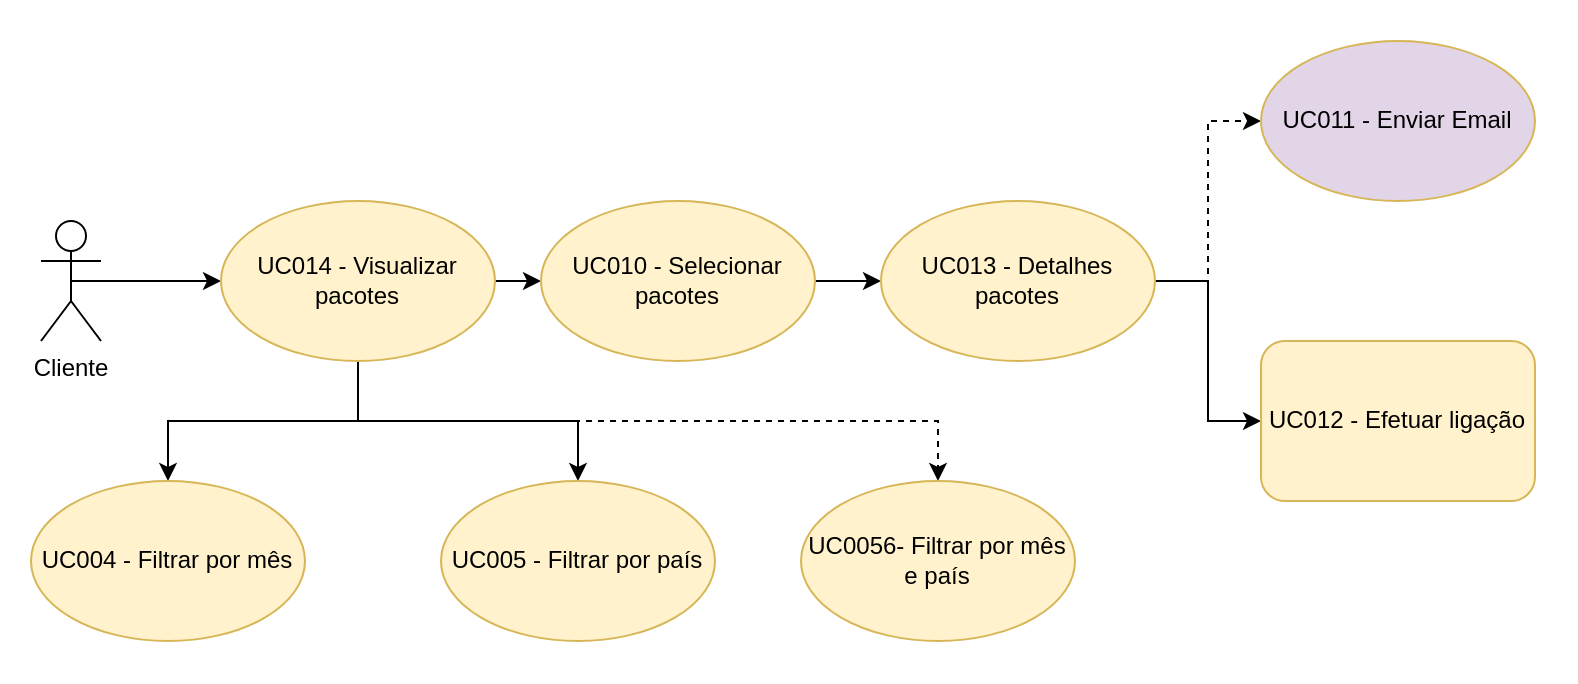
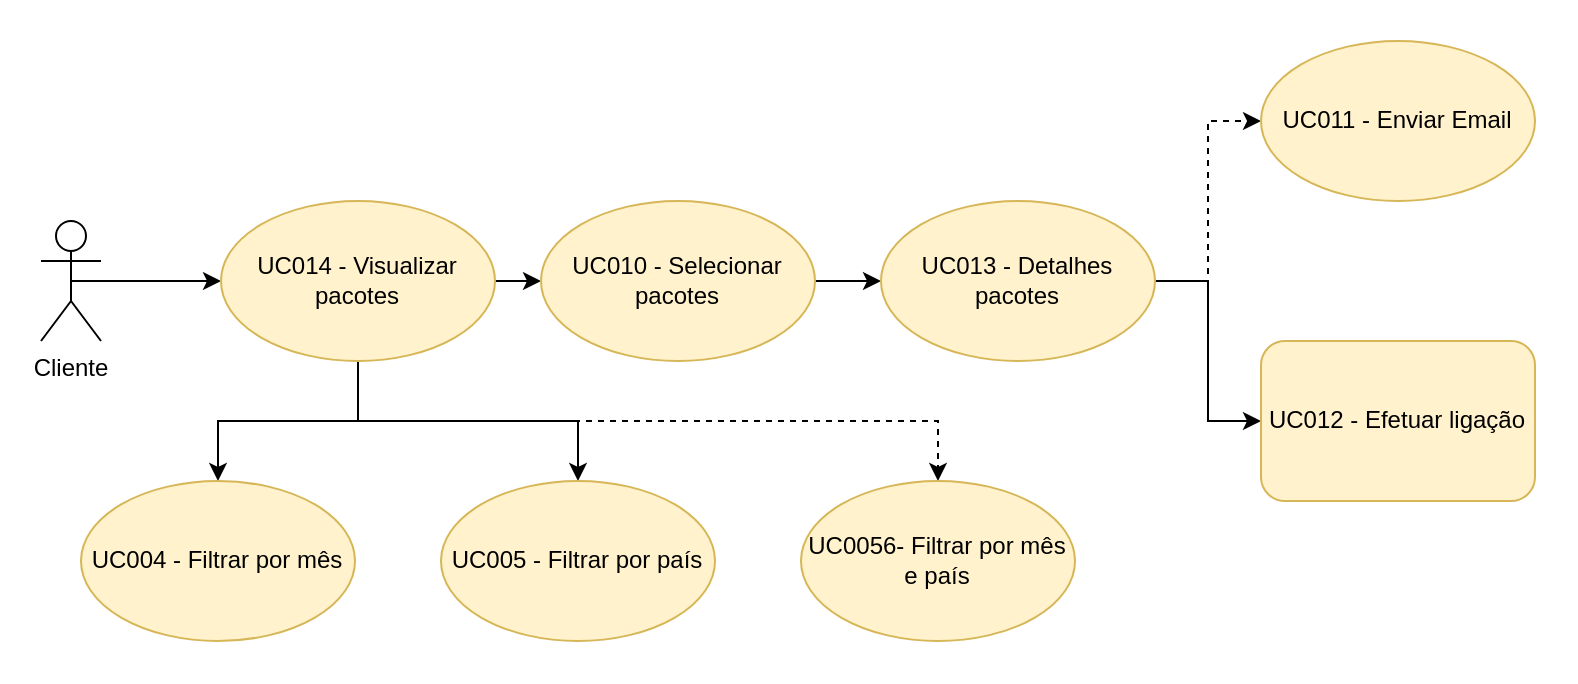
node "UC011 - Enviar Email": fillcolor #e1d5e7 -> #fff2cc
node "UC004 - Filtrar por mês": moved (168, 561) -> (218, 561)
